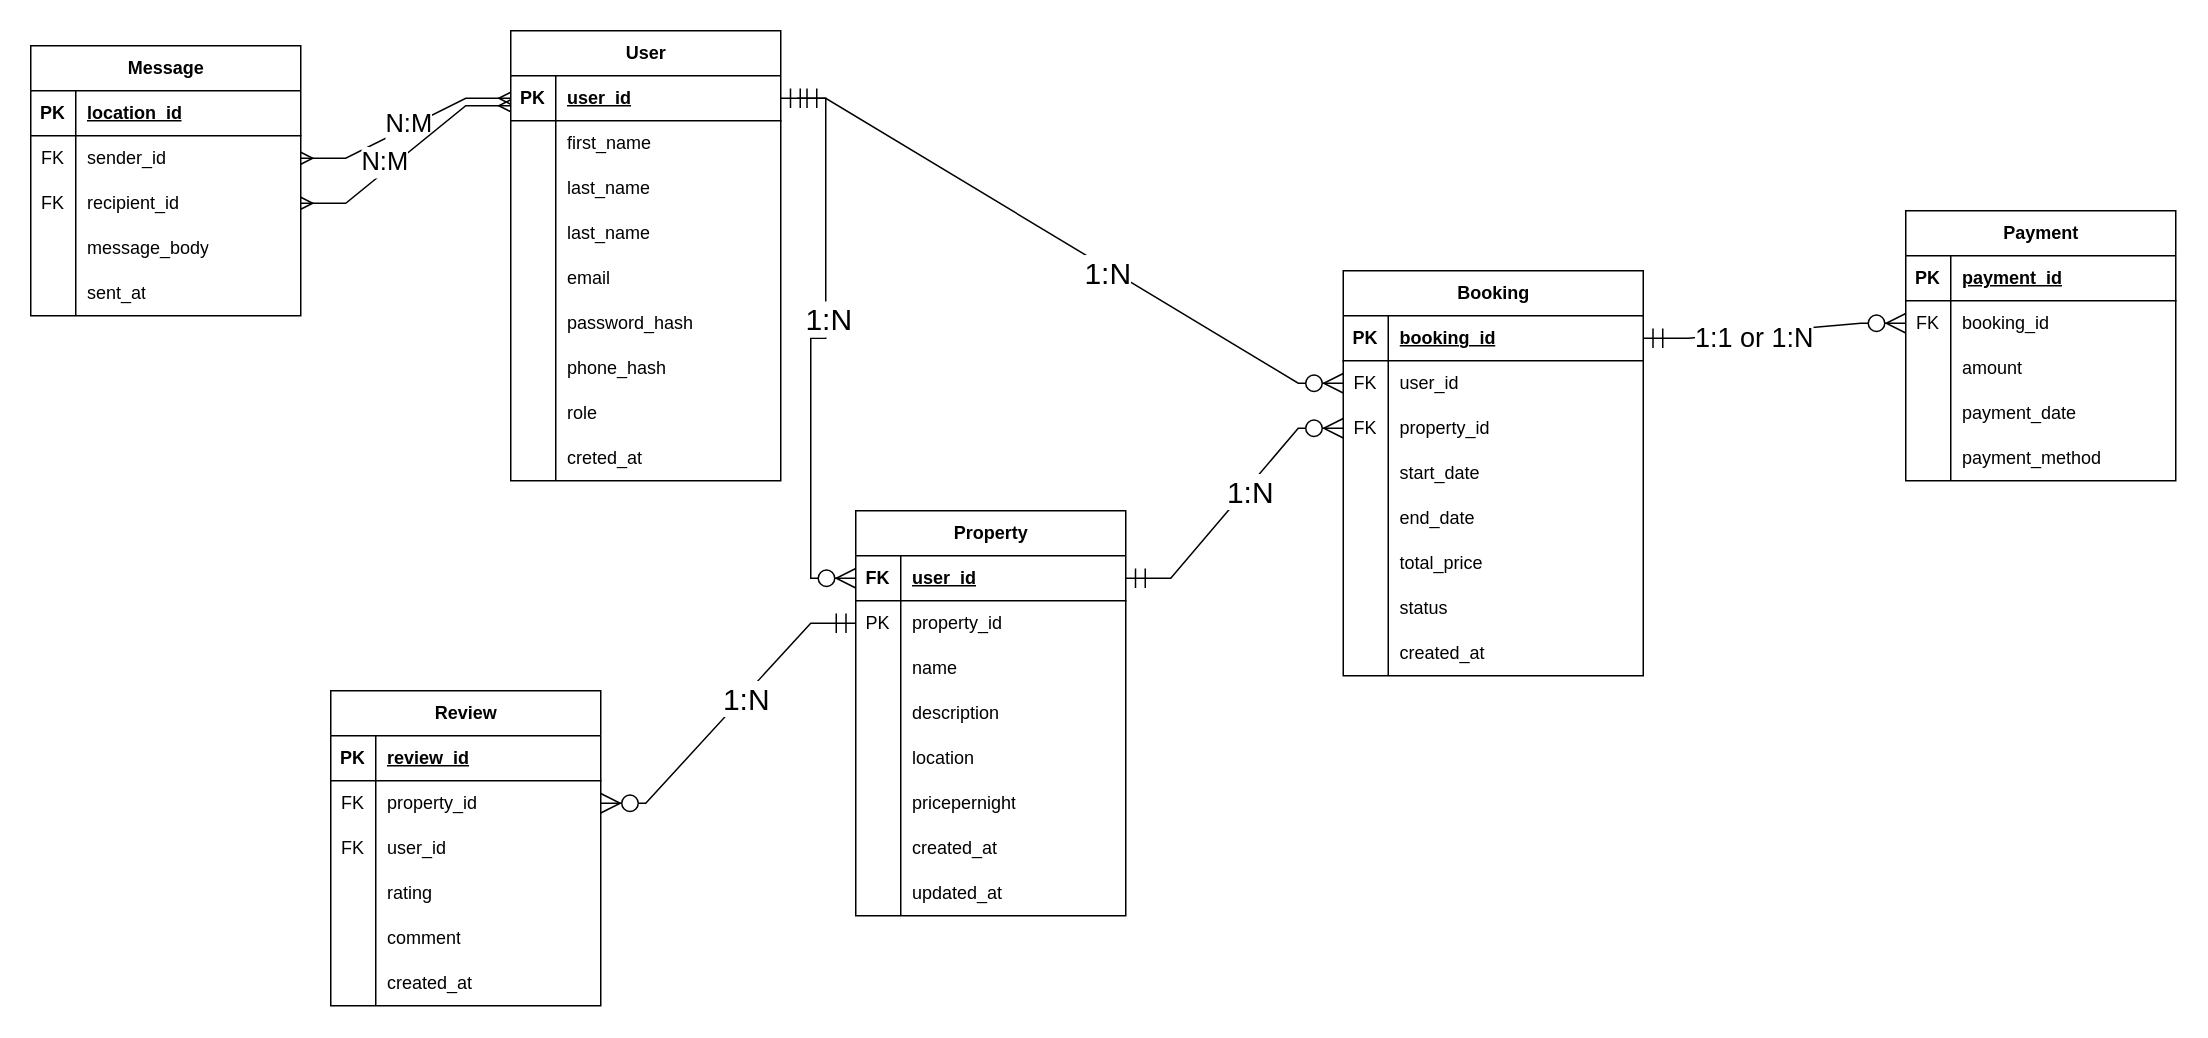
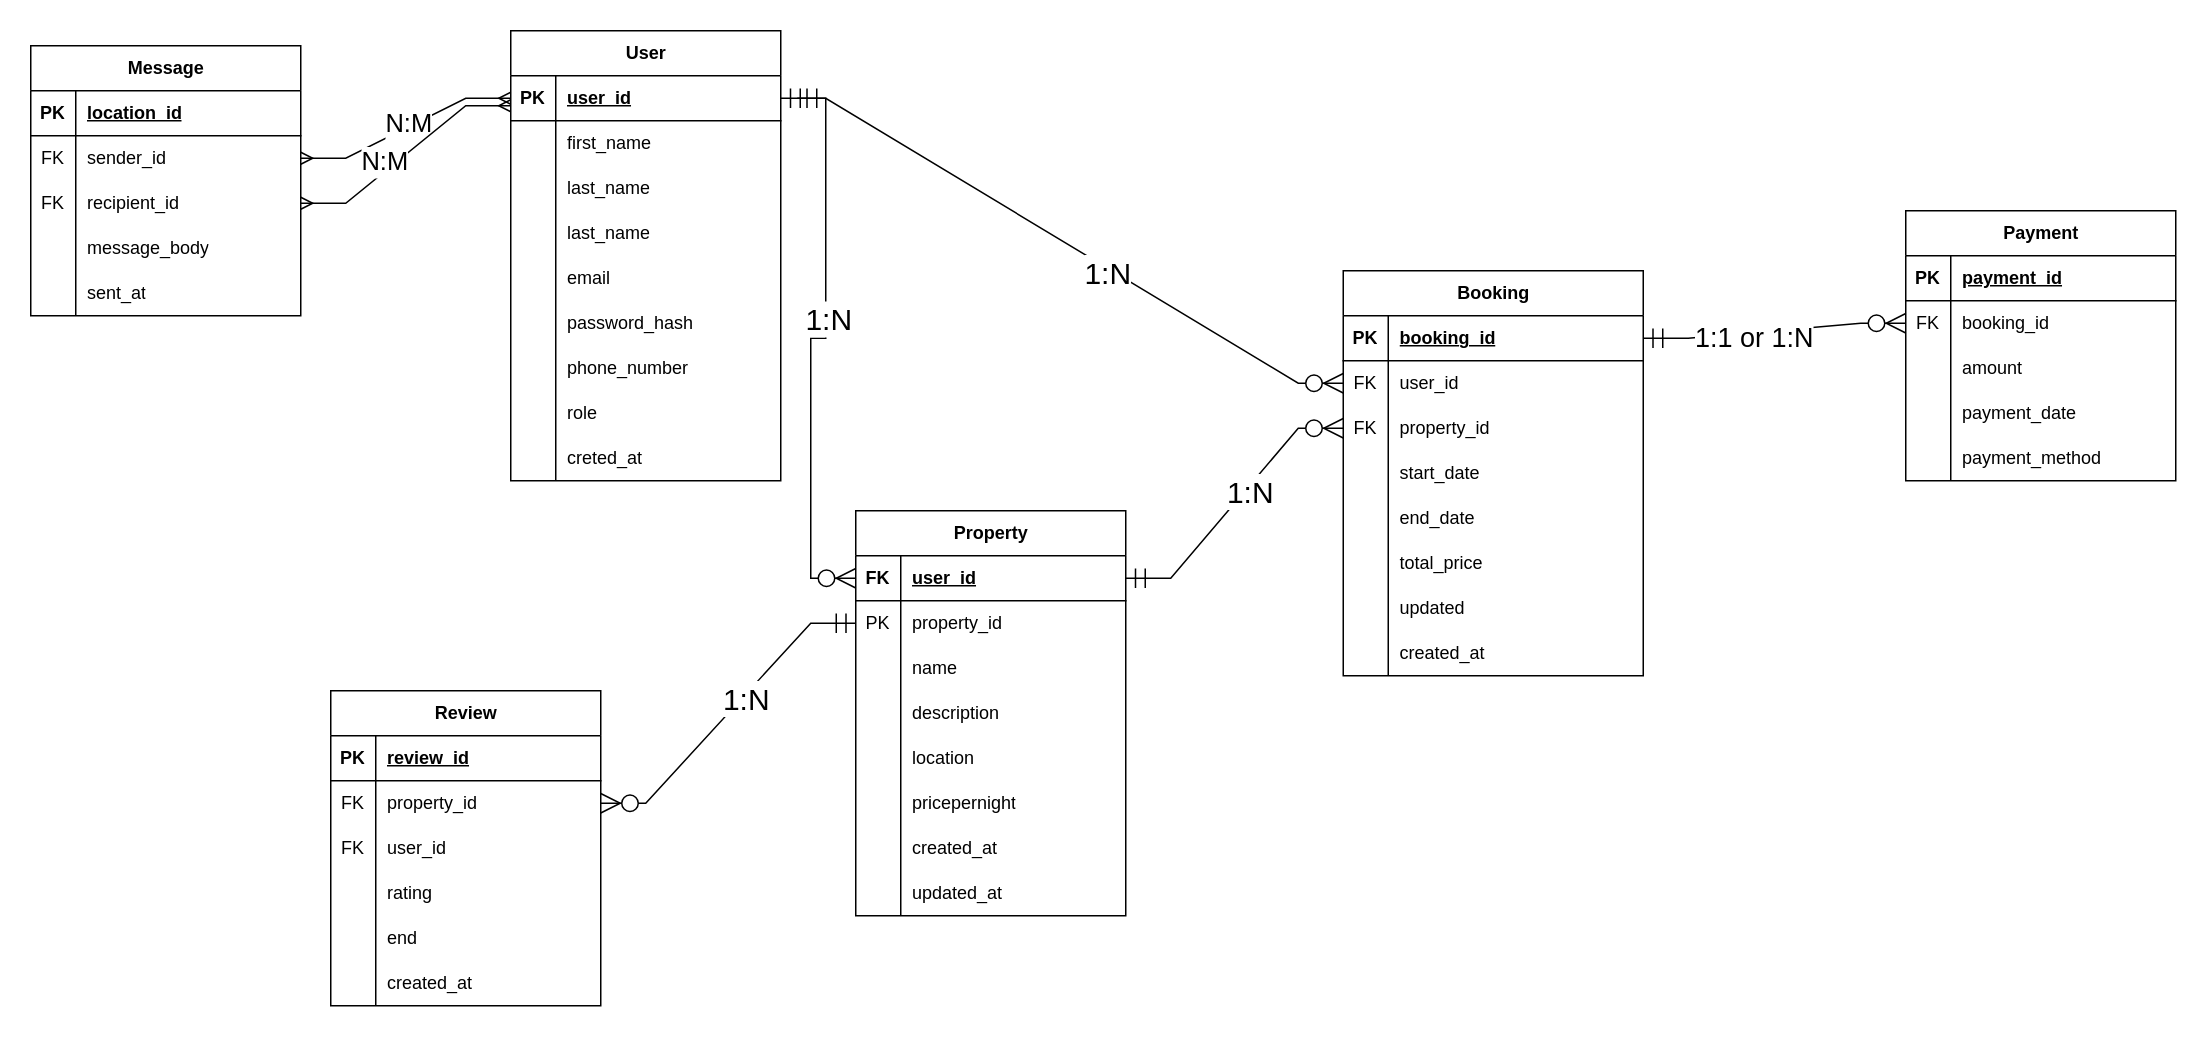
node "phone_hash": label "phone_hash" -> "phone_number"
node "status": label "status" -> "updated"
node "comment": label "comment" -> "end"
